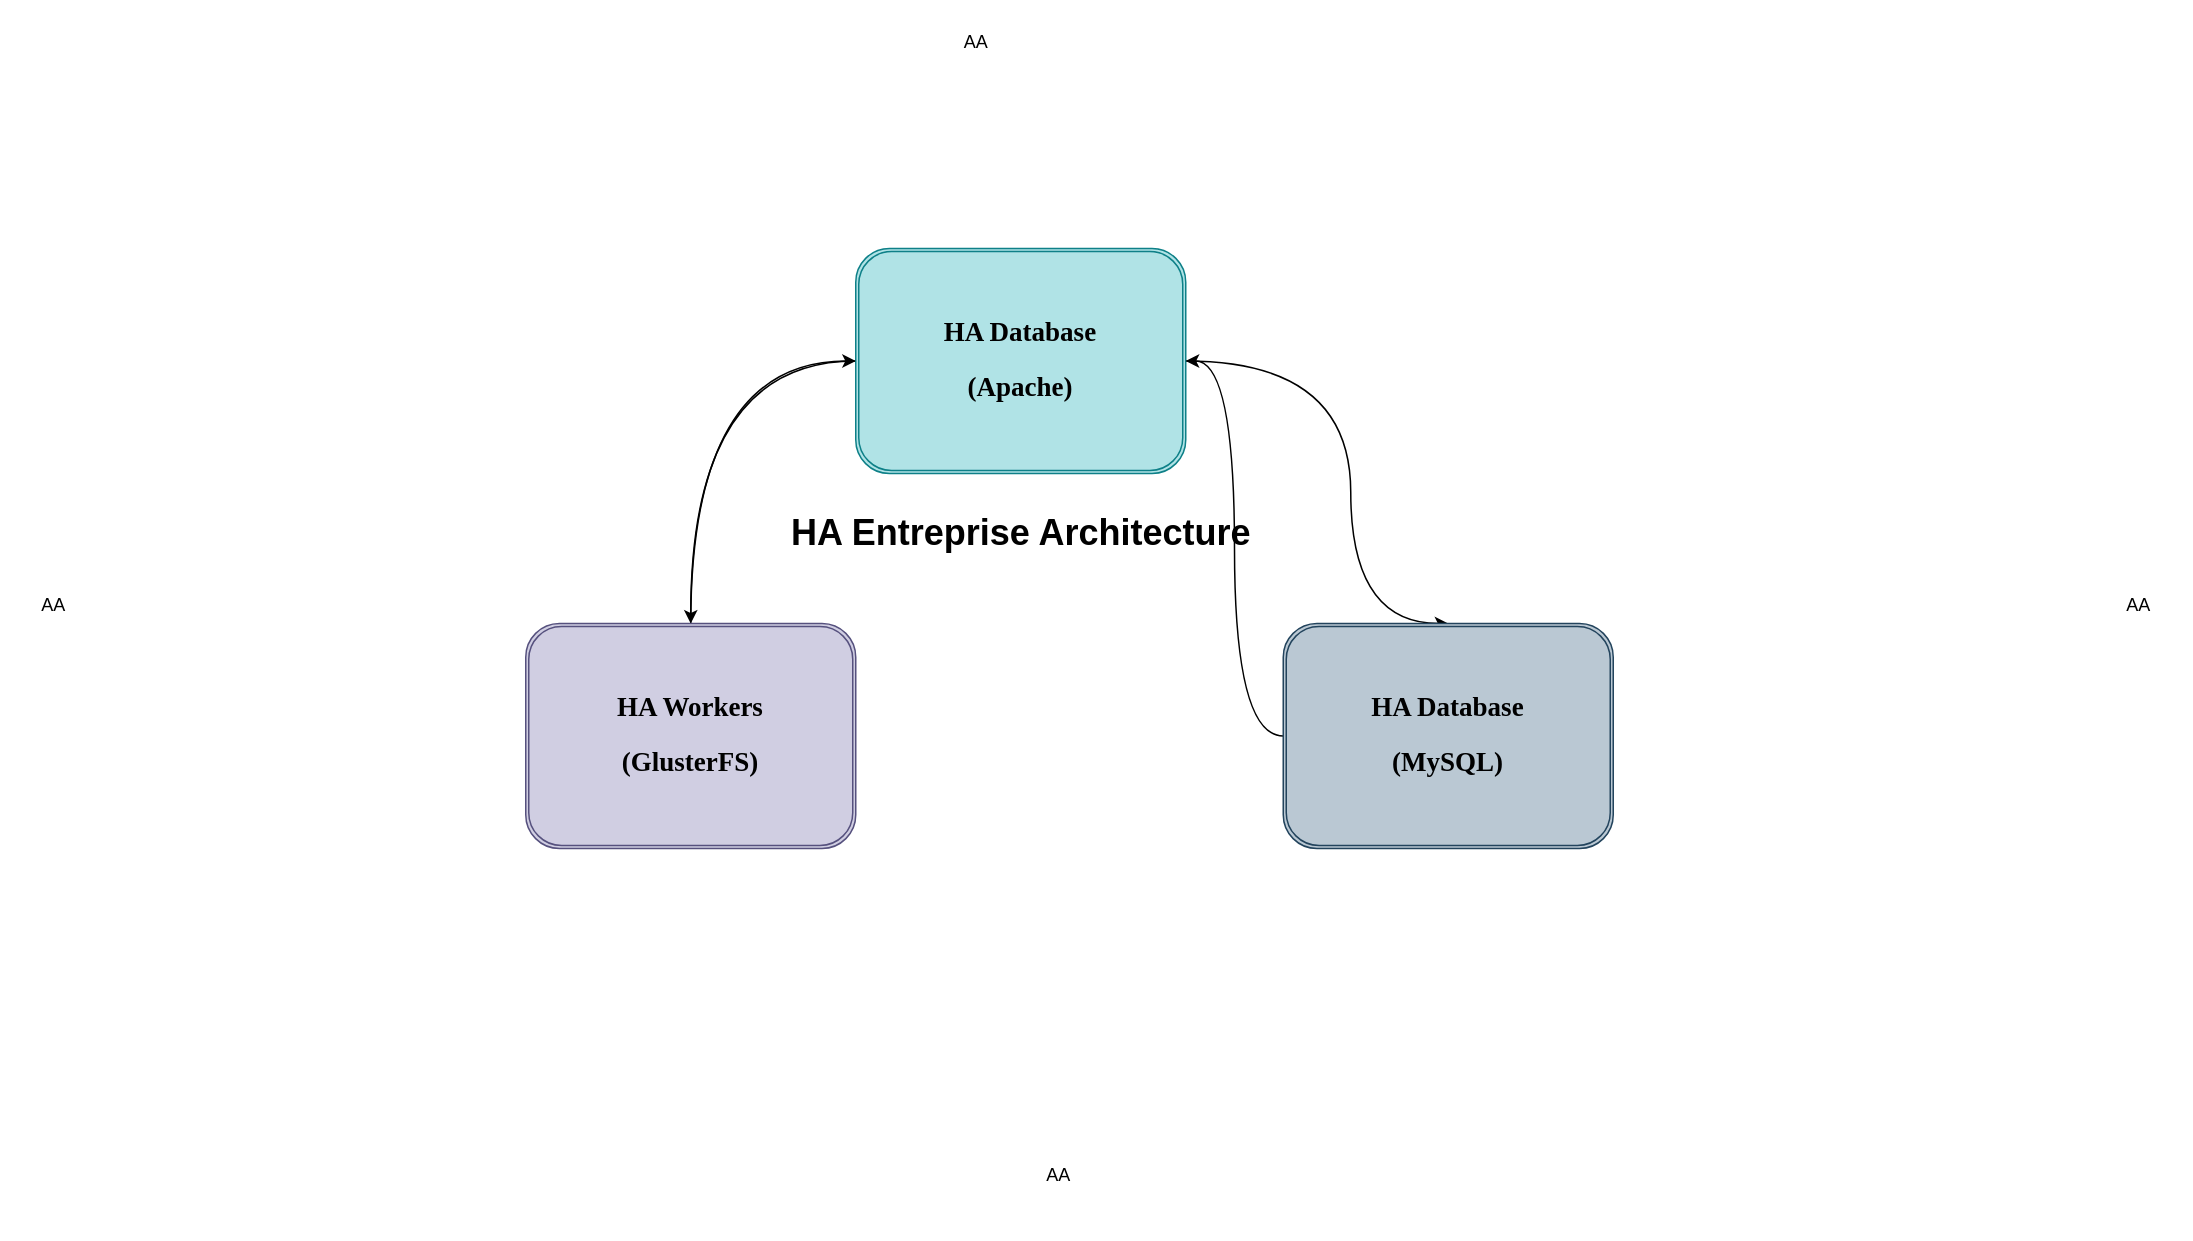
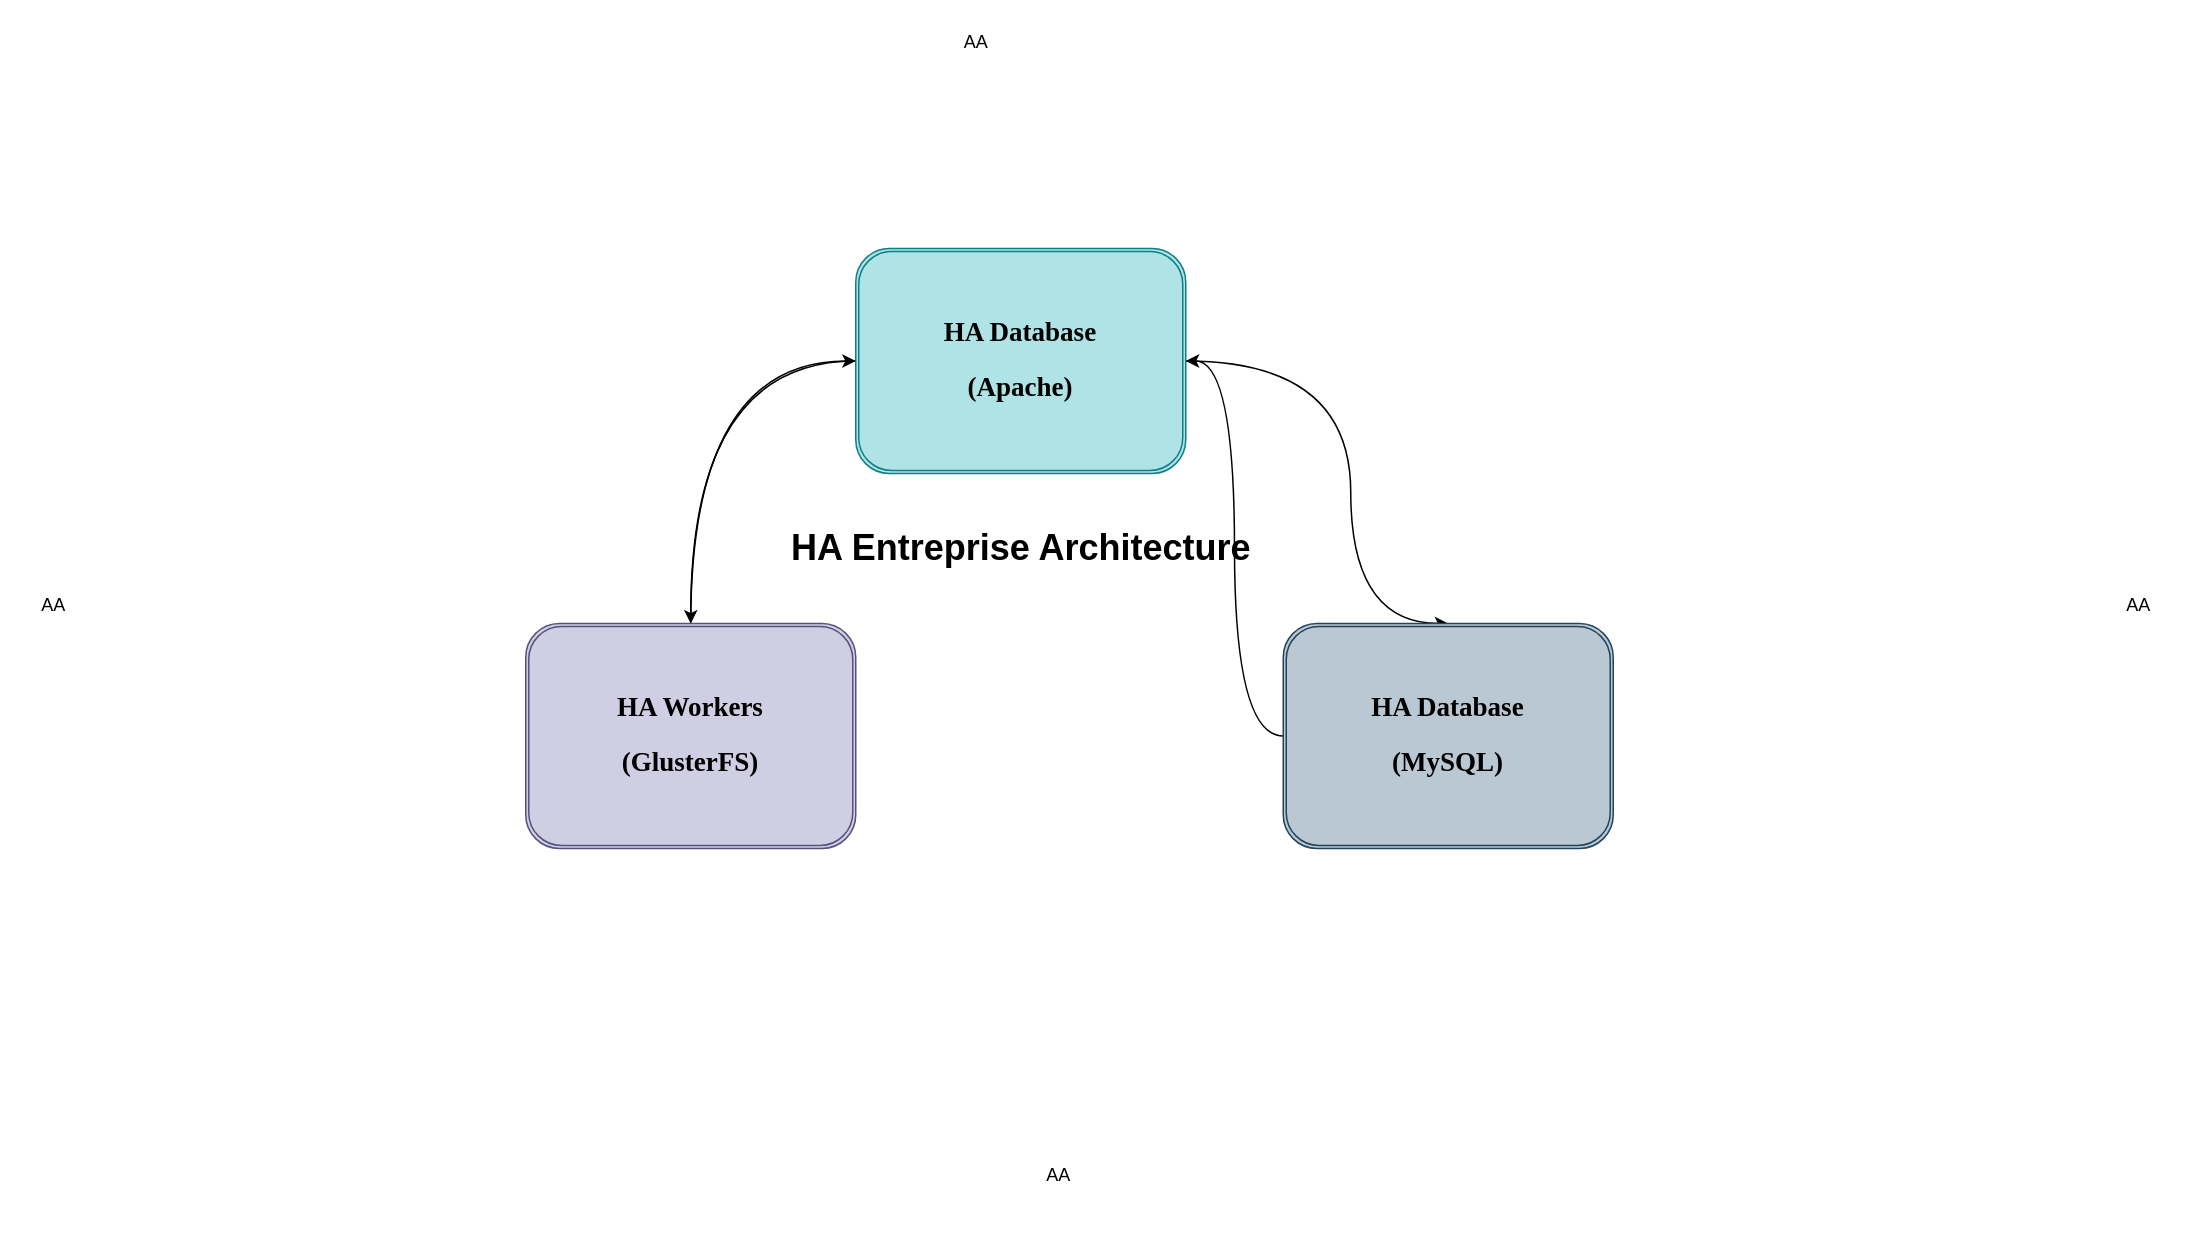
node "HA Entreprise Architecture": moved (1021, 533) -> (1021, 548)
